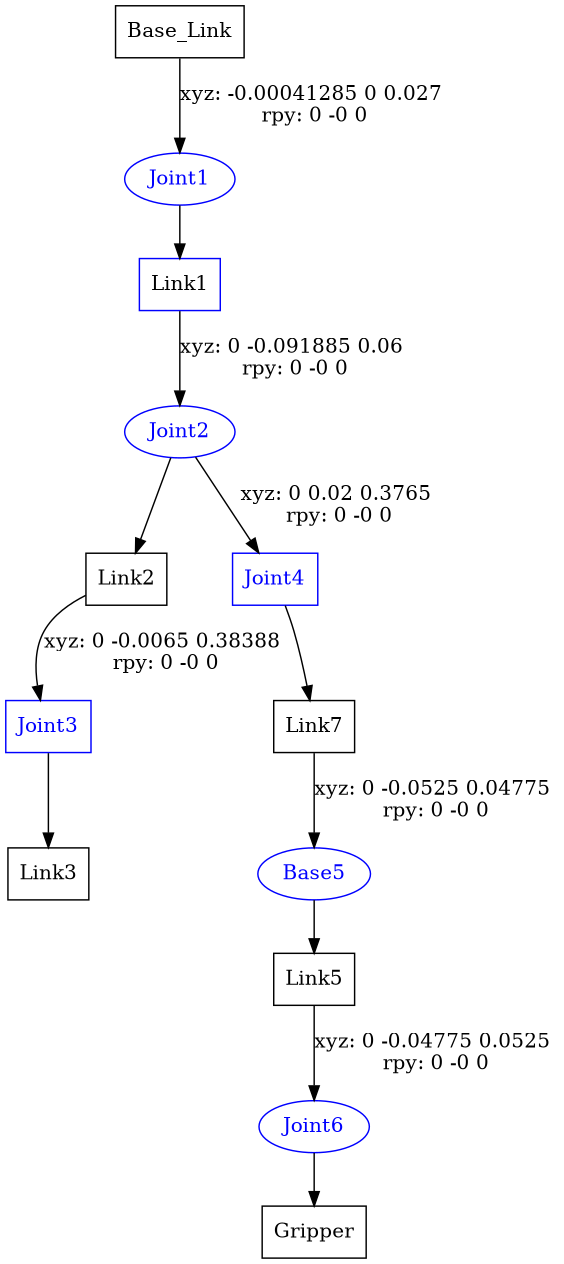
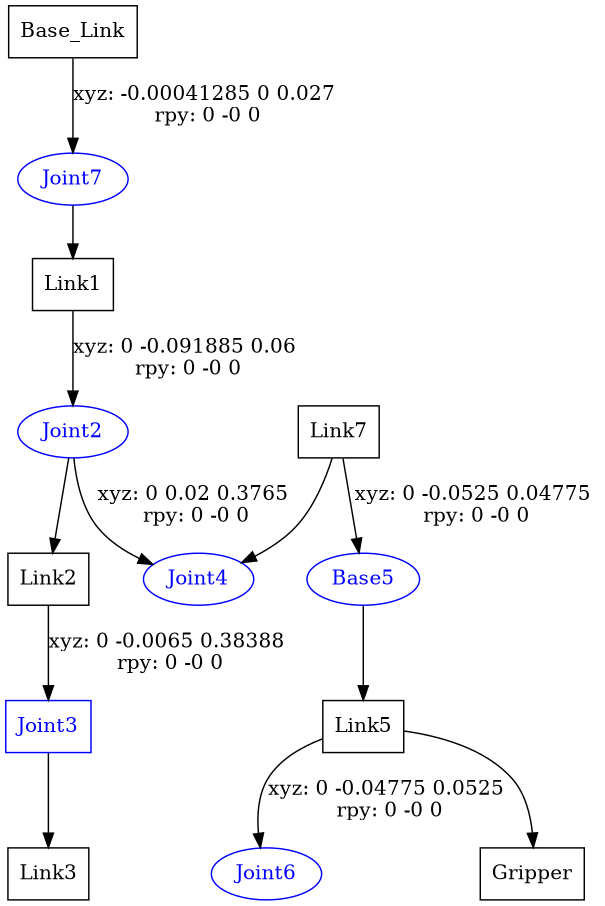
node "Joint1": label "Joint1" -> "Joint7"
node "Link1": color blue -> black
node "Joint4": shape box -> ellipse
edge "Joint4" -> "Link7": reversed
edge "Joint6" -> "Gripper": now "Link5" -> "Gripper"
